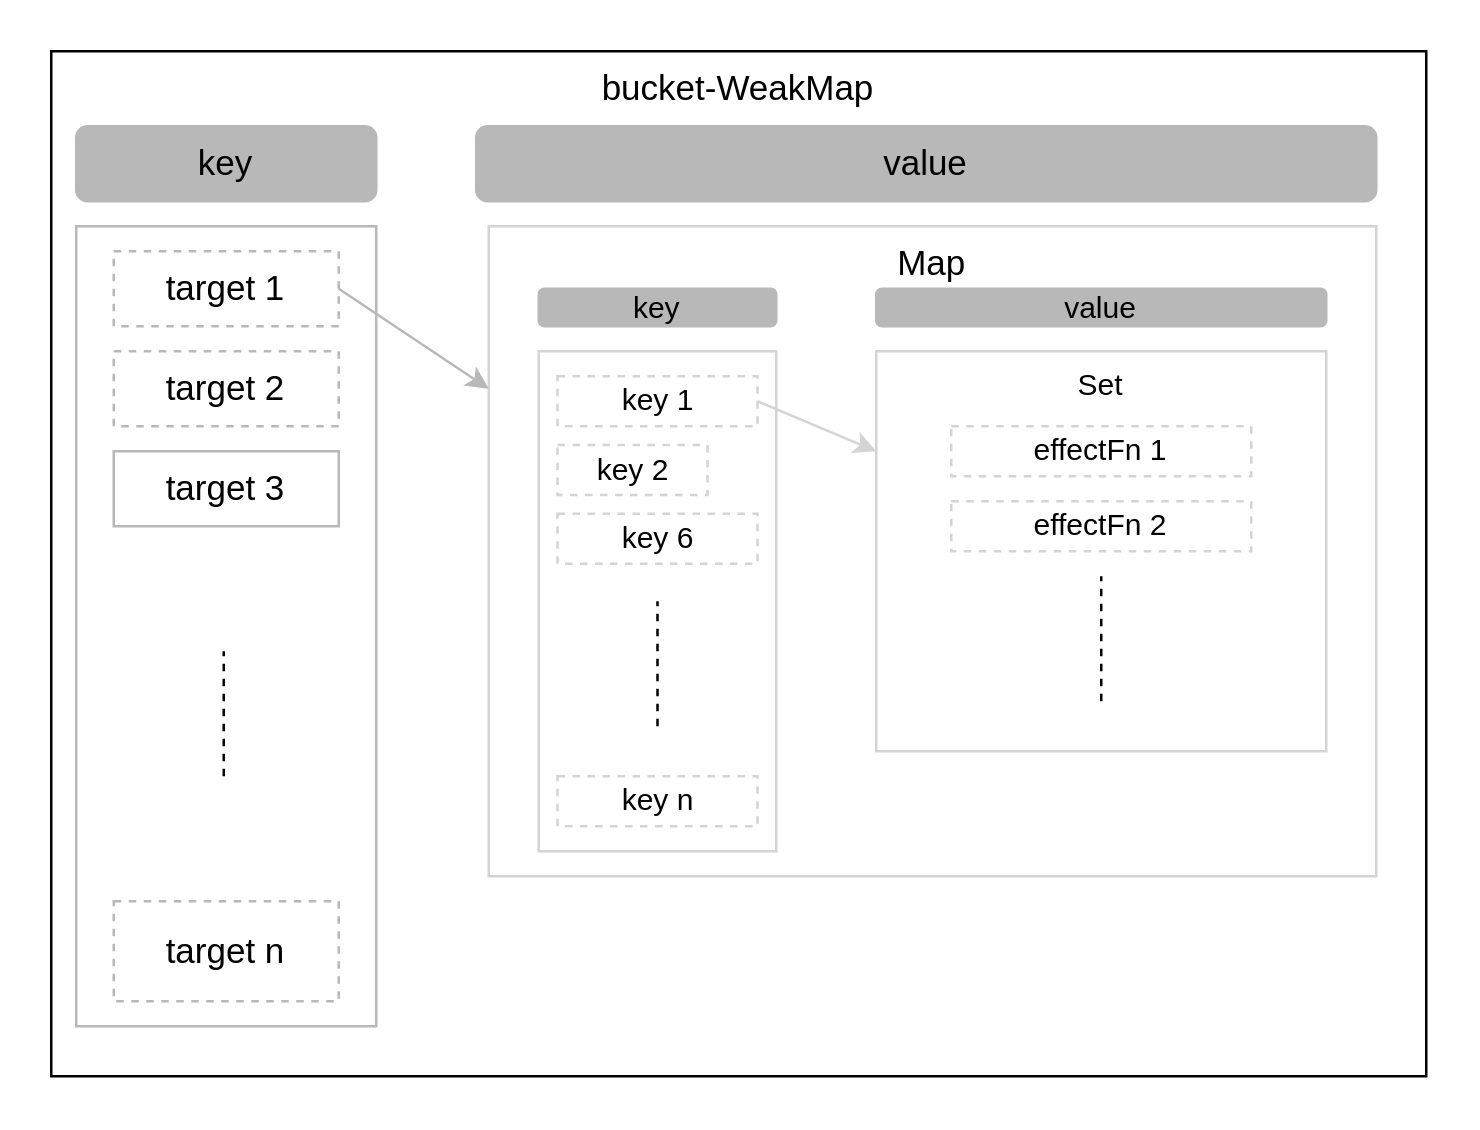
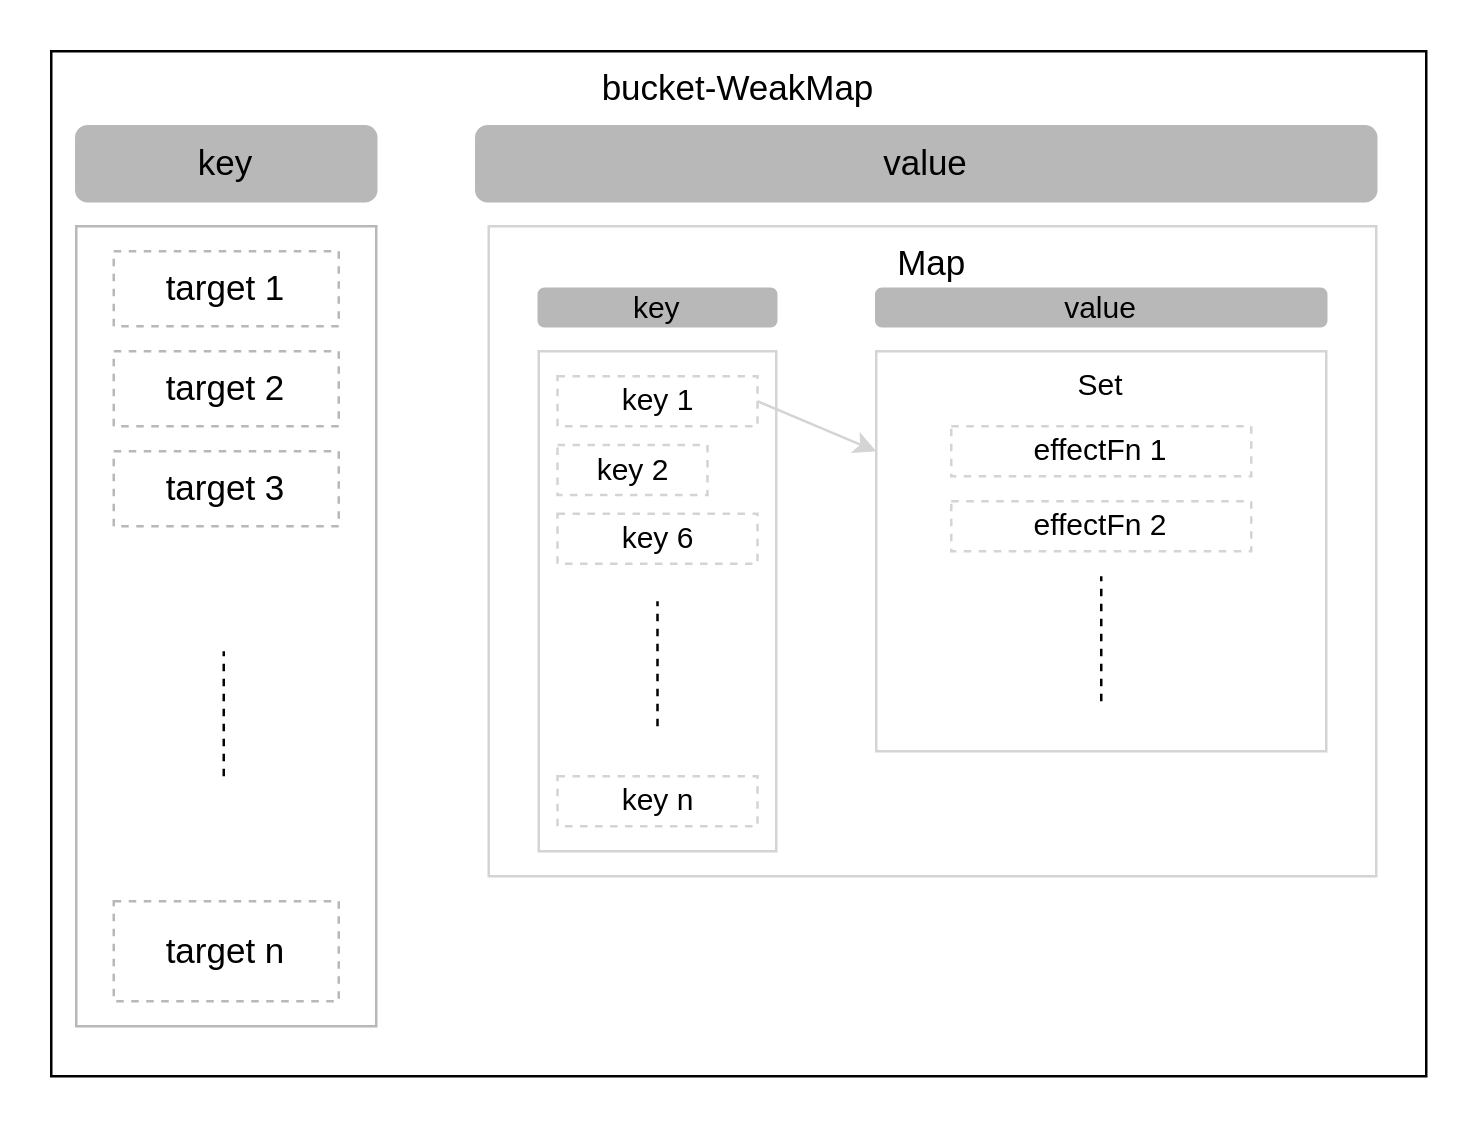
edge "target 1" -> "Map": removed
node "target 3": style solid -> dashed
